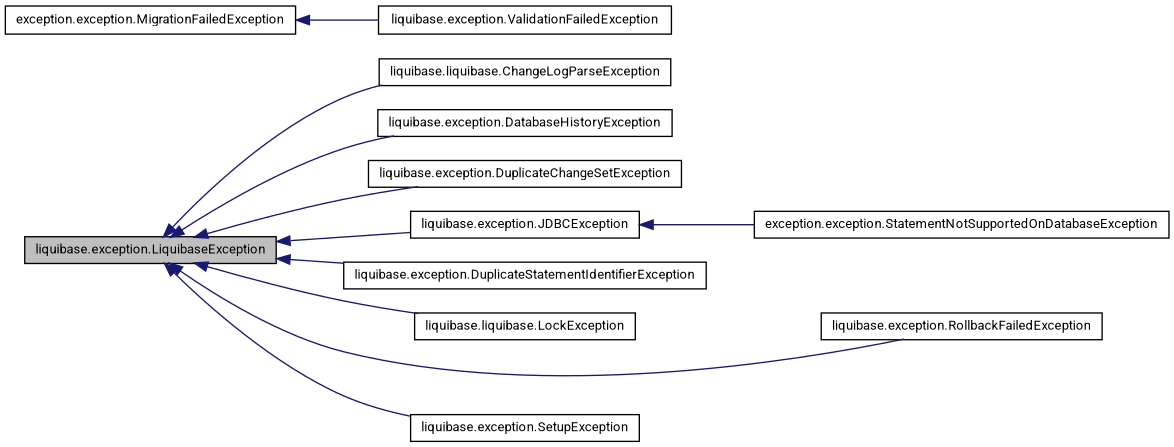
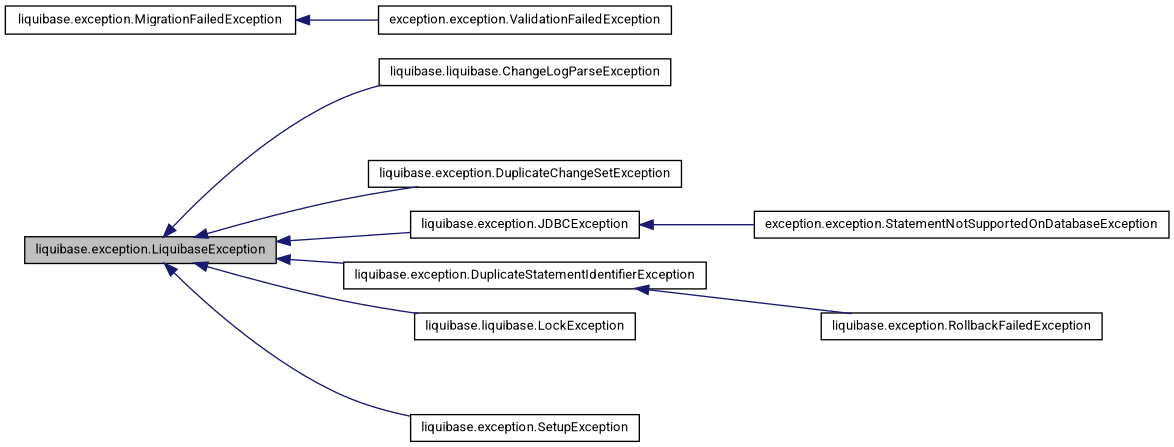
node "exception.exception.MigrationFailedException": label "exception.exception.MigrationFailedException" -> "liquibase.exception.MigrationFailedException"
node "liquibase.exception.ValidationFailedException": label "liquibase.exception.ValidationFailedException" -> "exception.exception.ValidationFailedException"
node "liquibase.exception.DatabaseHistoryException": removed
edge "liquibase.exception.RollbackFailedException" -> "liquibase.exception.LiquibaseException": now "liquibase.exception.RollbackFailedException" -> "liquibase.exception.DuplicateStatementIdentifierException"
